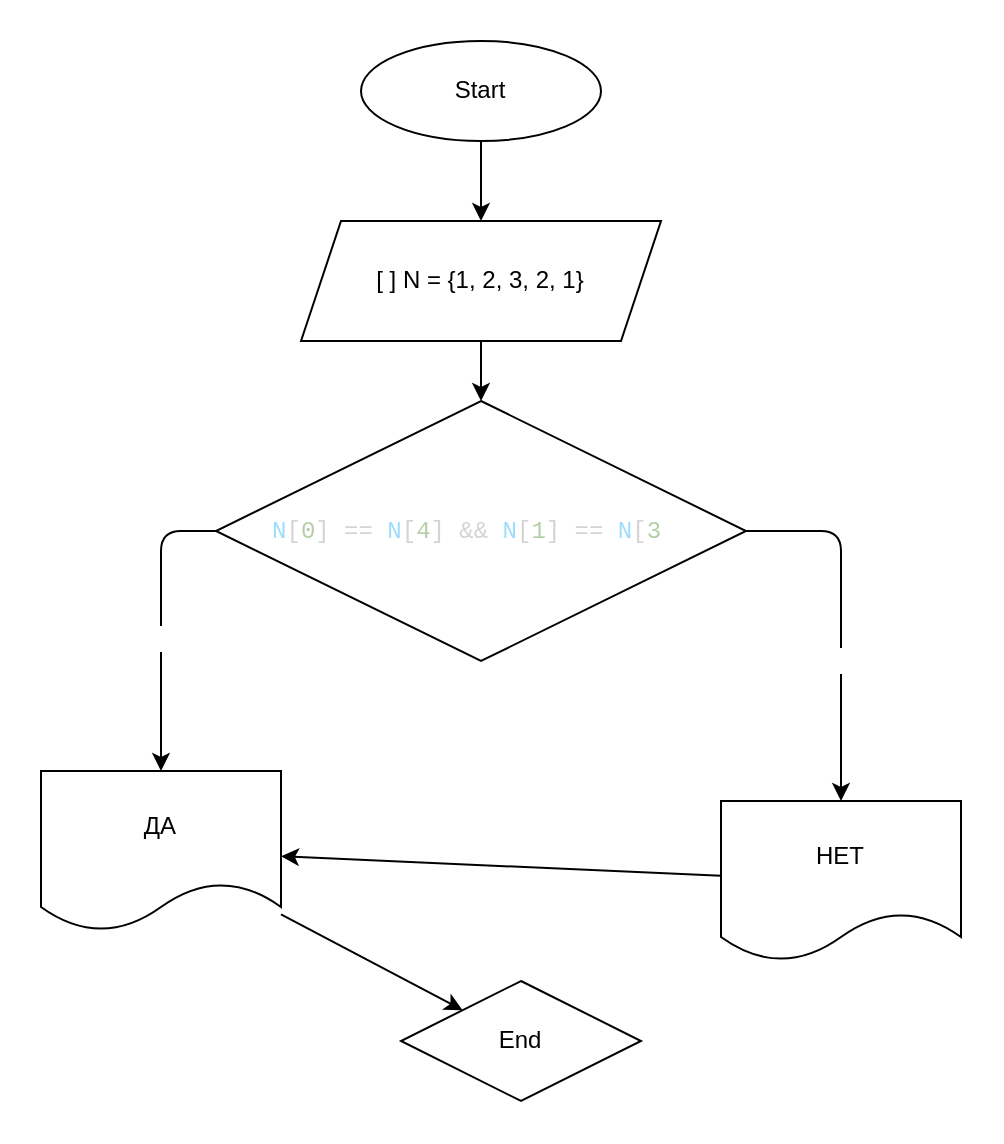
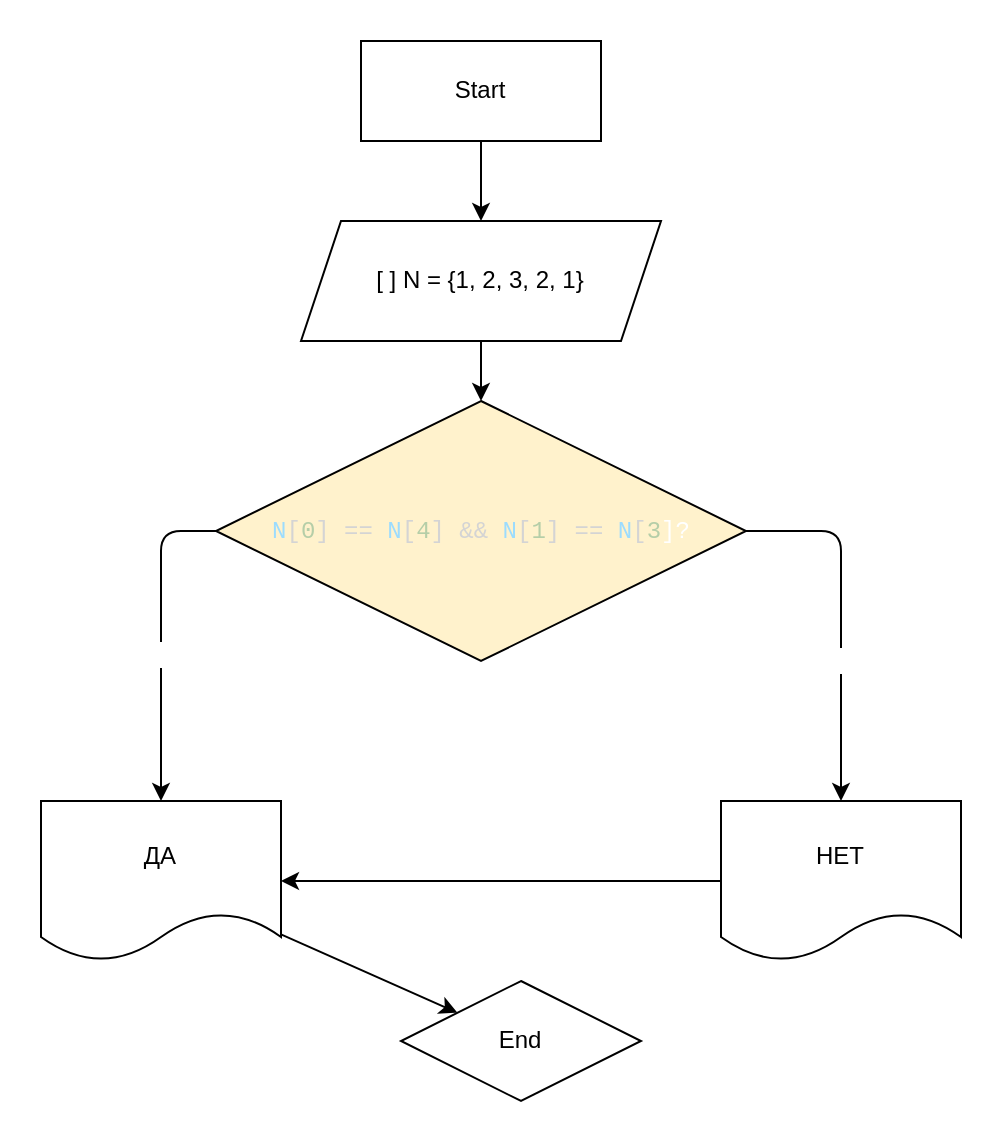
node "Start": shape ellipse -> rectangle
node "N[0] == N[4] && N[1] == N[3]?": fillcolor #ffffff -> #fff2cc
node "ДА": moved (161, 851) -> (161, 881)
